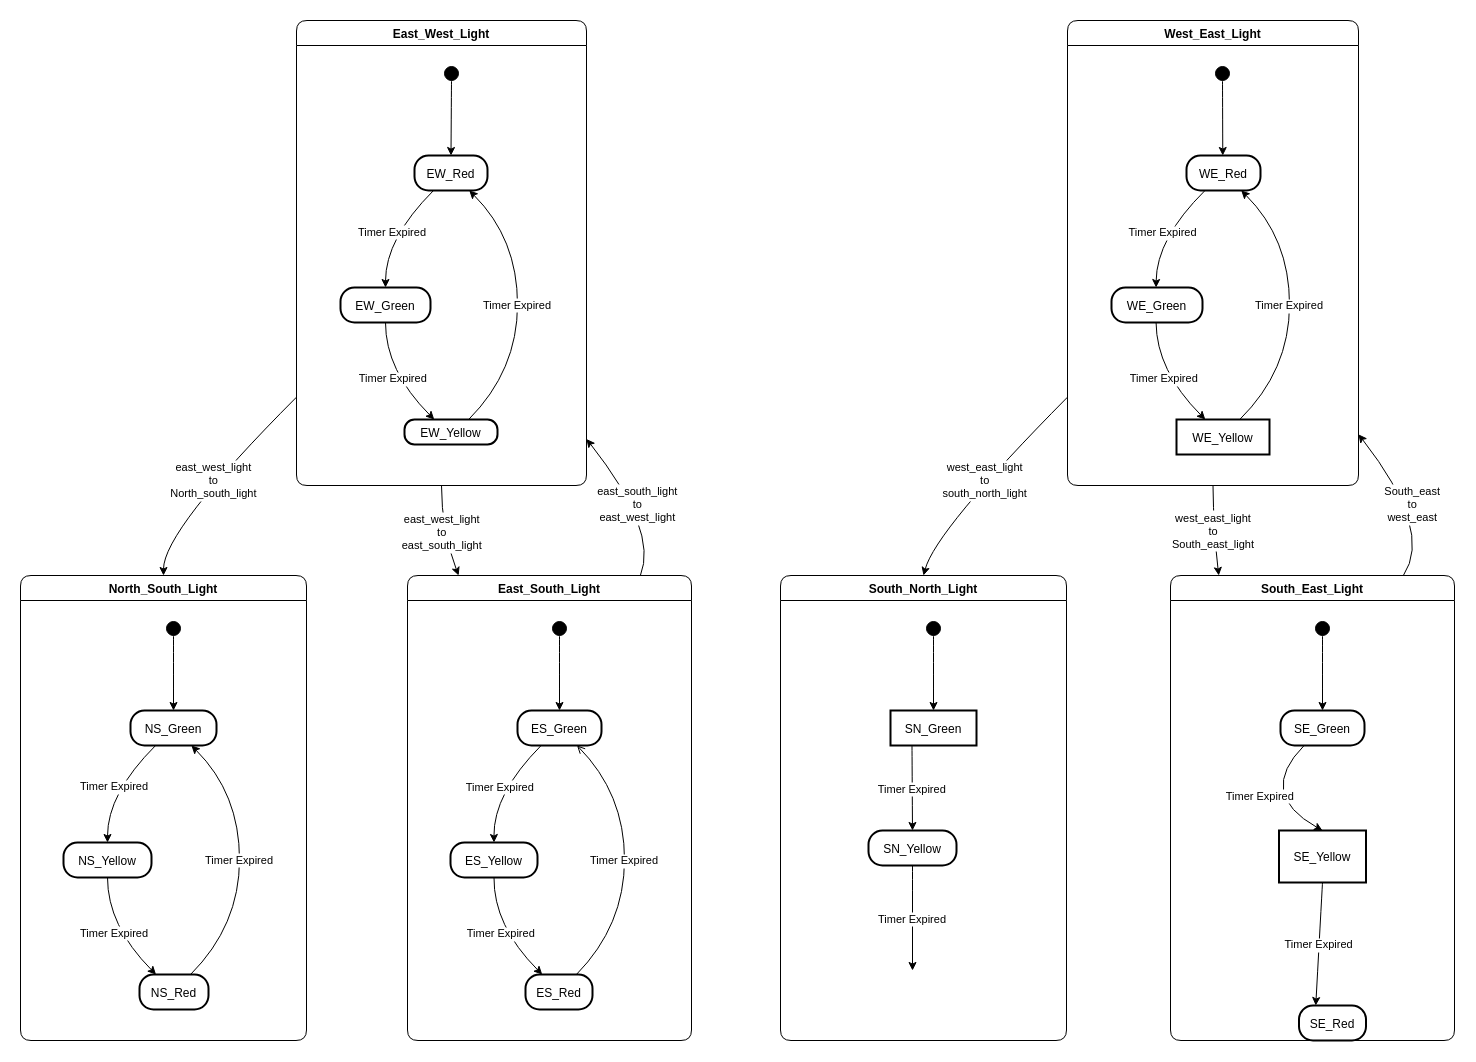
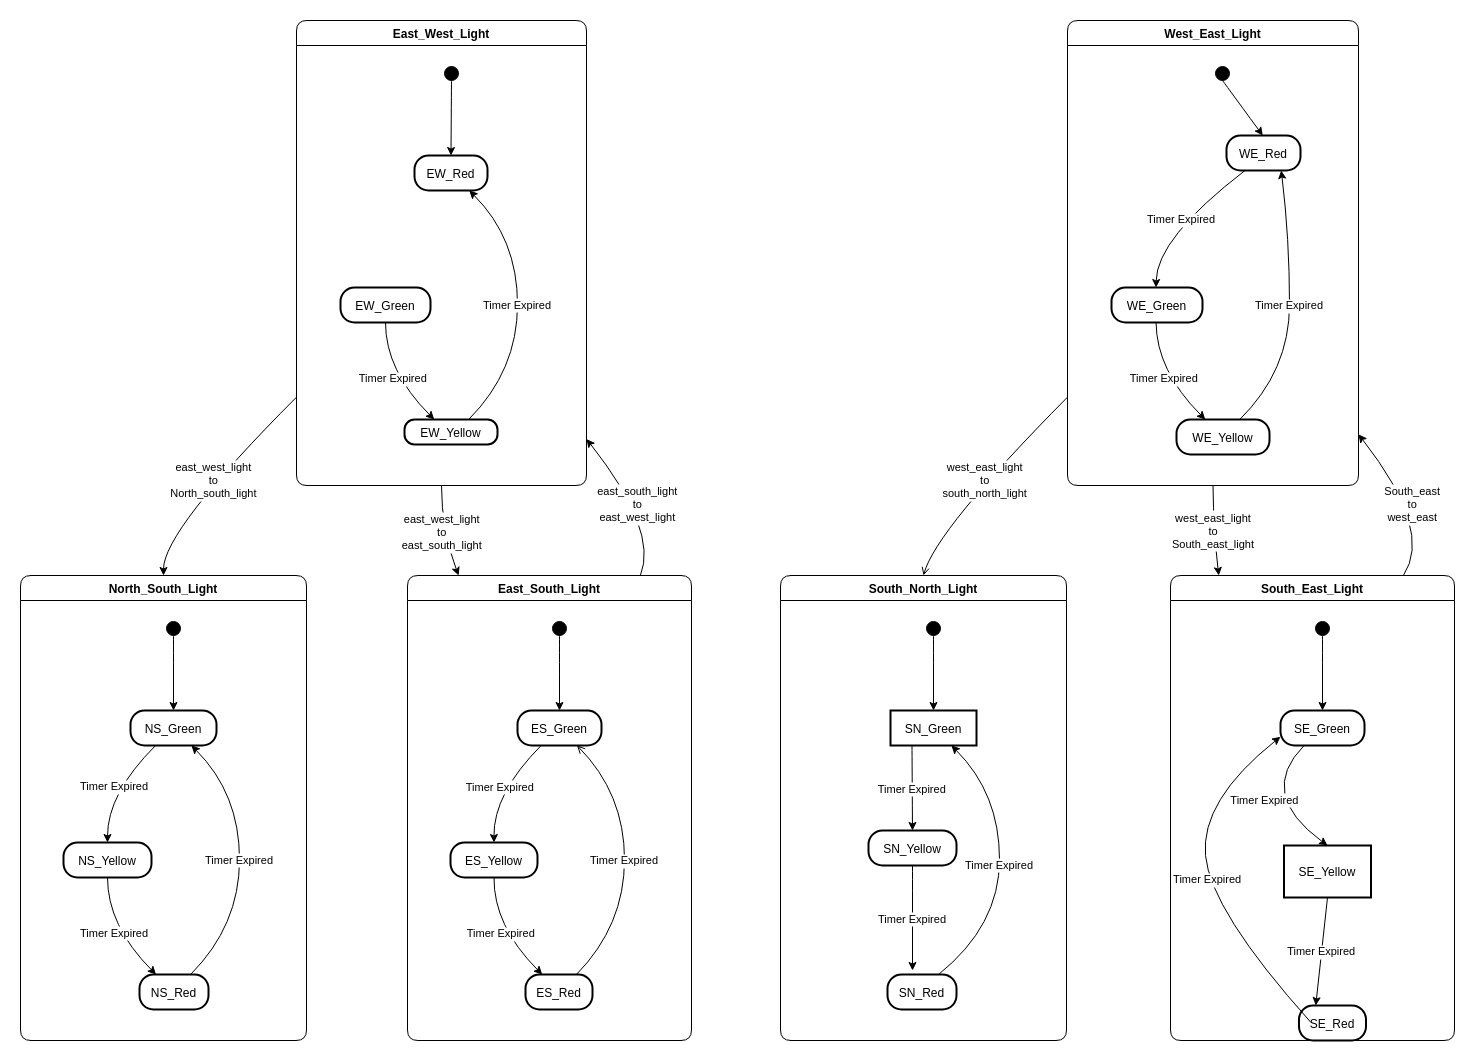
node "WE_Red": moved (1224, 173) -> (1264, 153)
edge "EW_Red" -> "EW_Green": removed, label "Timer Expired"
node "WE_Yellow": shape rectangle -> rounded rectangle
edge "West_East_Light" -> "South_North_Light": arrowhead classic -> open
node "SE_Yellow": moved (1323, 857) -> (1328, 872)
edge "SN_Red" -> "SN_Green": added, label "Timer Expired"
edge "SE_Red" -> "SE_Green": added, label "Timer Expired"
node "SN_Red": added
